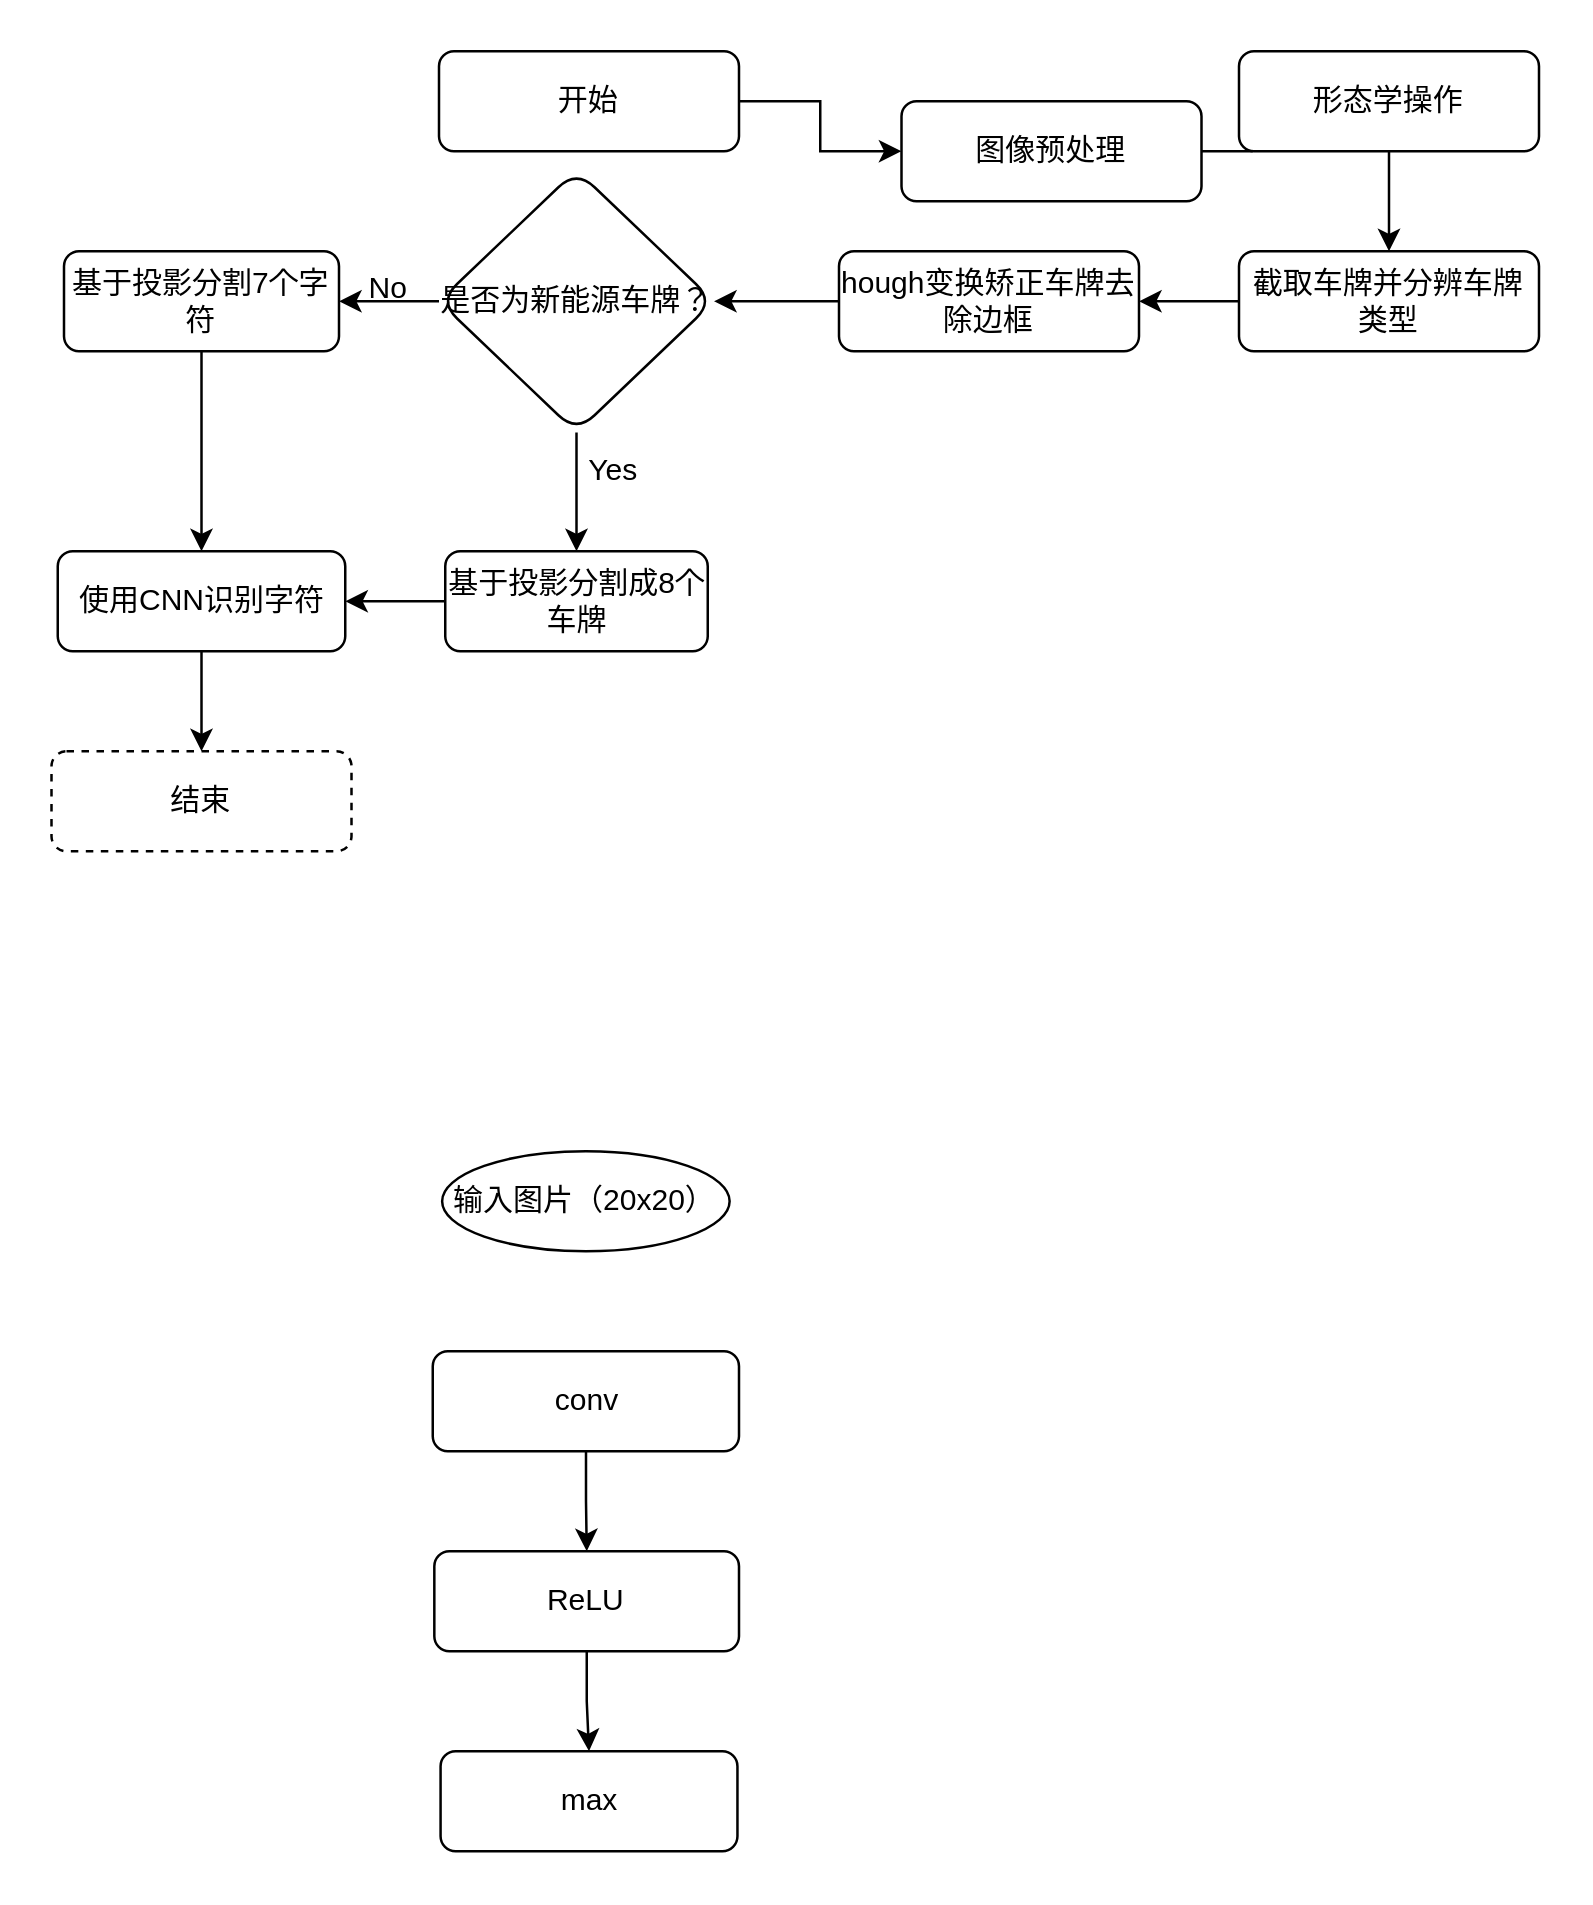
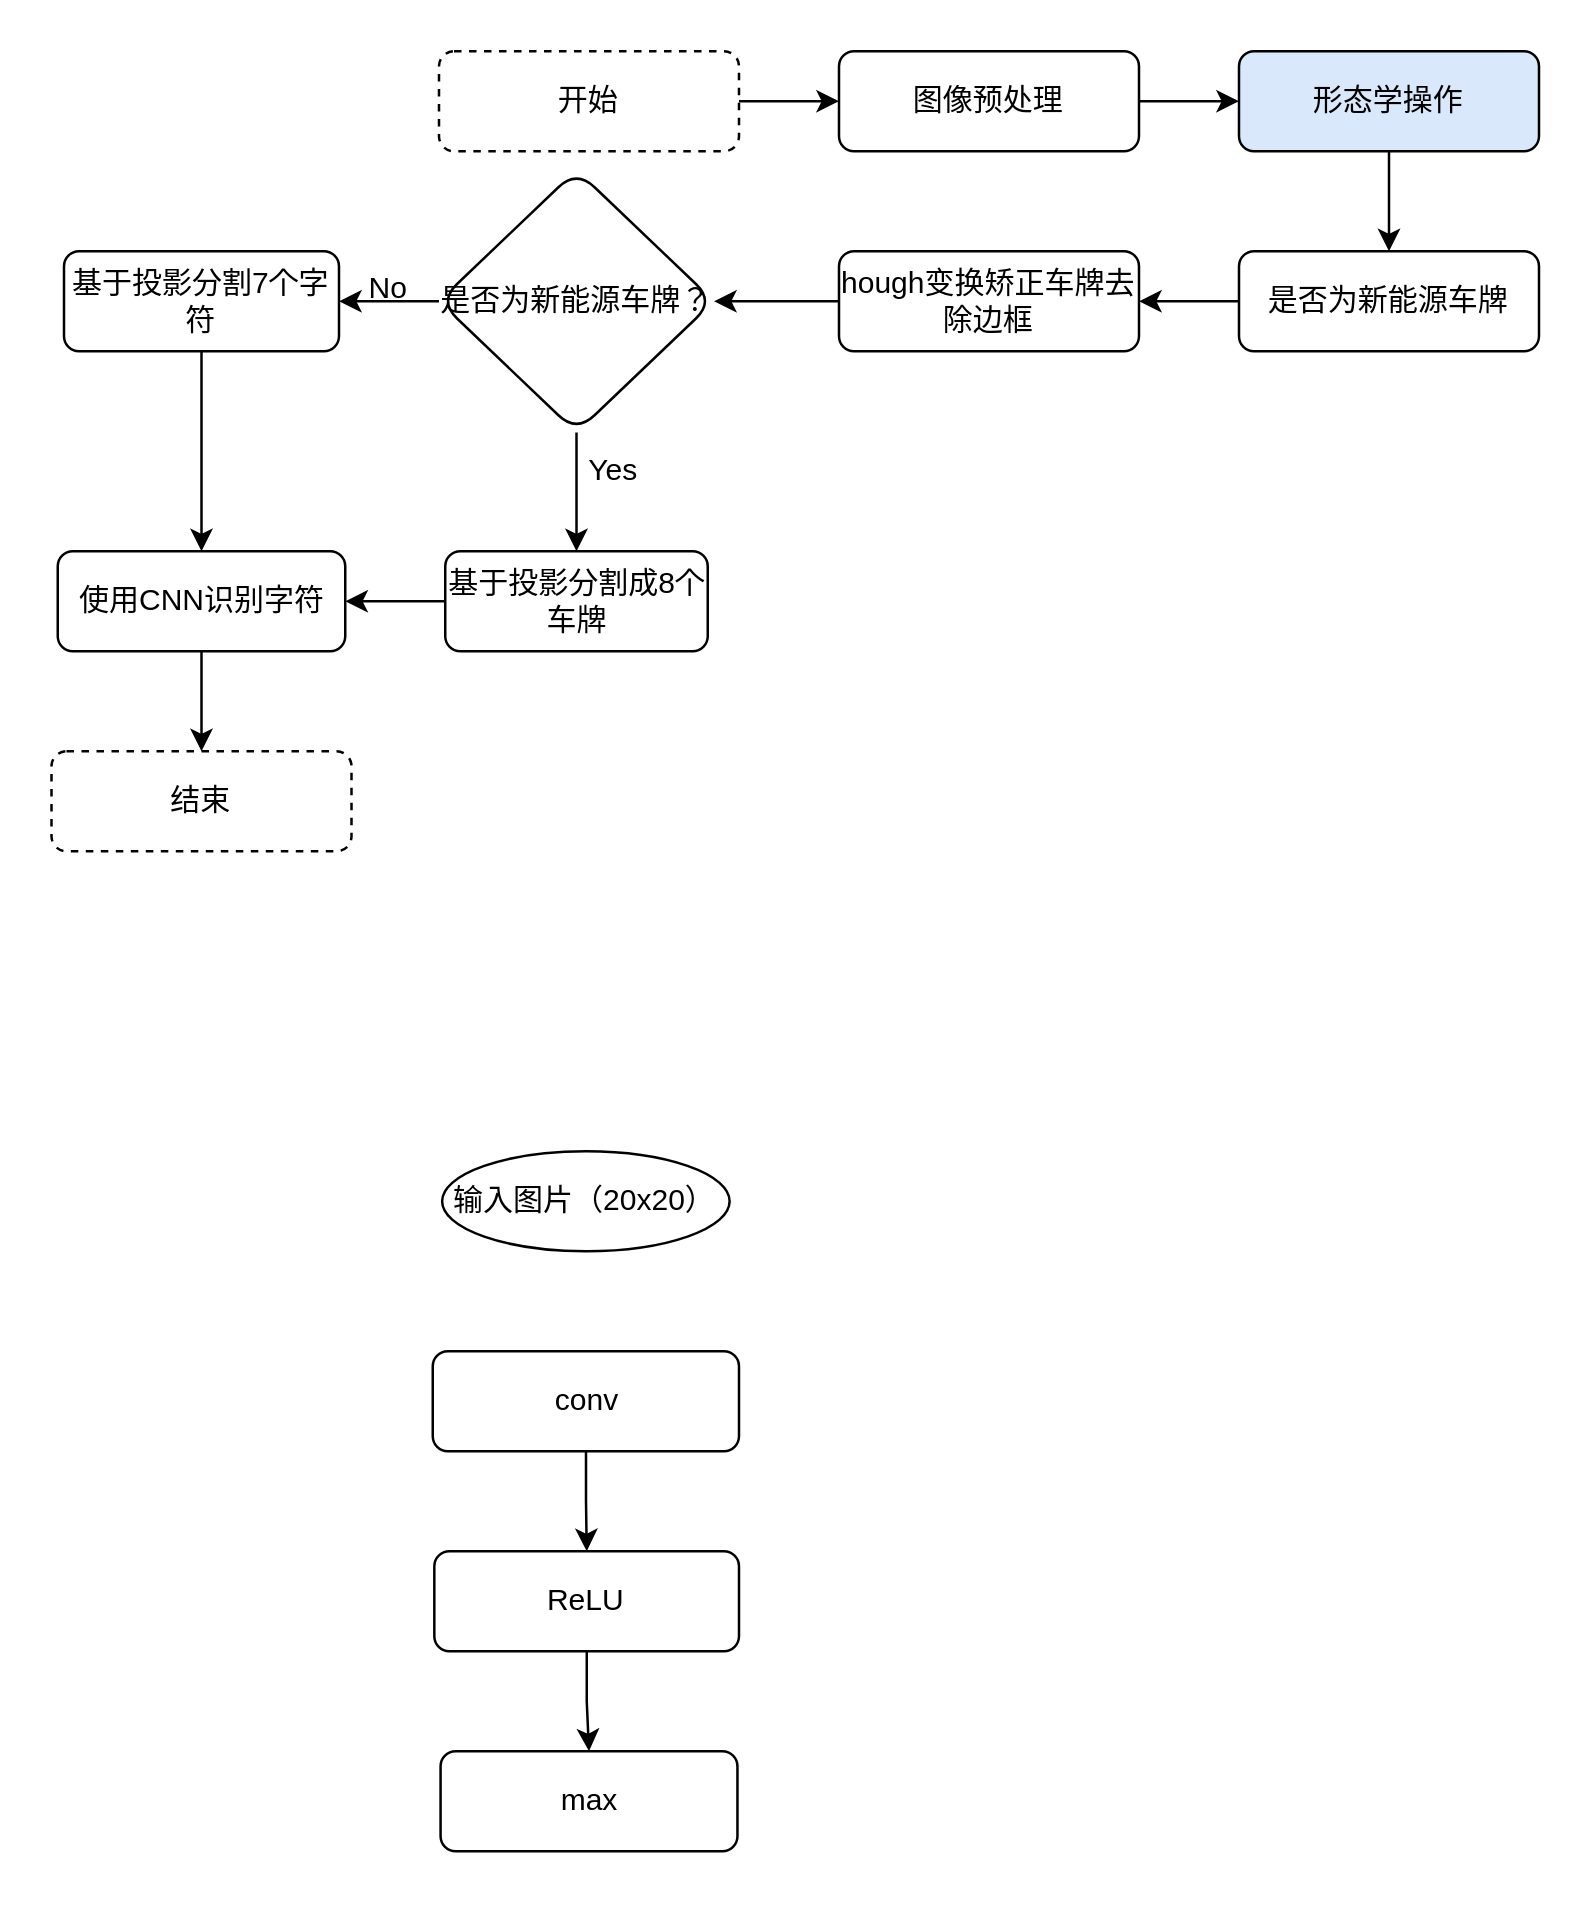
node "开始": style solid -> dashed
node "形态学操作": fillcolor #ffffff -> #dae8fc
node "图像预处理": moved (1051, 151) -> (989, 101)
node "截取车牌并分辨车牌类型": label "截取车牌并分辨车牌类型" -> "是否为新能源车牌"
